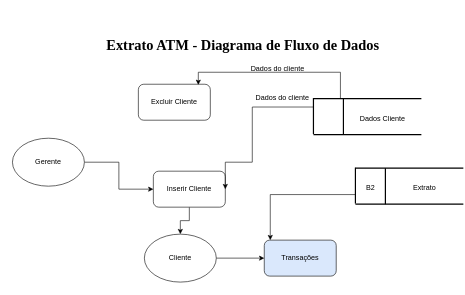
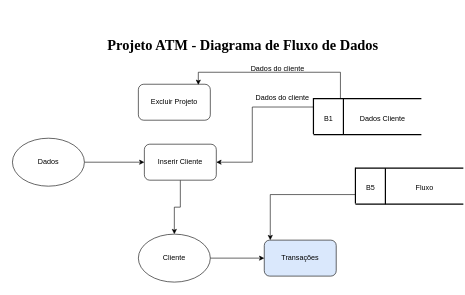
node "Extrato ATM - Diagrama de Fluxo de Dados": label "Extrato ATM - Diagrama de Fluxo de Dados" -> "Projeto ATM - Diagrama de Fluxo de Dados"
node "Excluir Cliente": label "Excluir Cliente" -> "Excluir Projeto"
node "B1": added
node "Gerente": label "Gerente" -> "Dados"
node "B2": label "B2" -> "B5"
node "Extrato": label "Extrato" -> "Fluxo"
node "Inserir Cliente": moved (189, 189) -> (180, 162)
node "Cliente": moved (180, 258) -> (174, 258)
